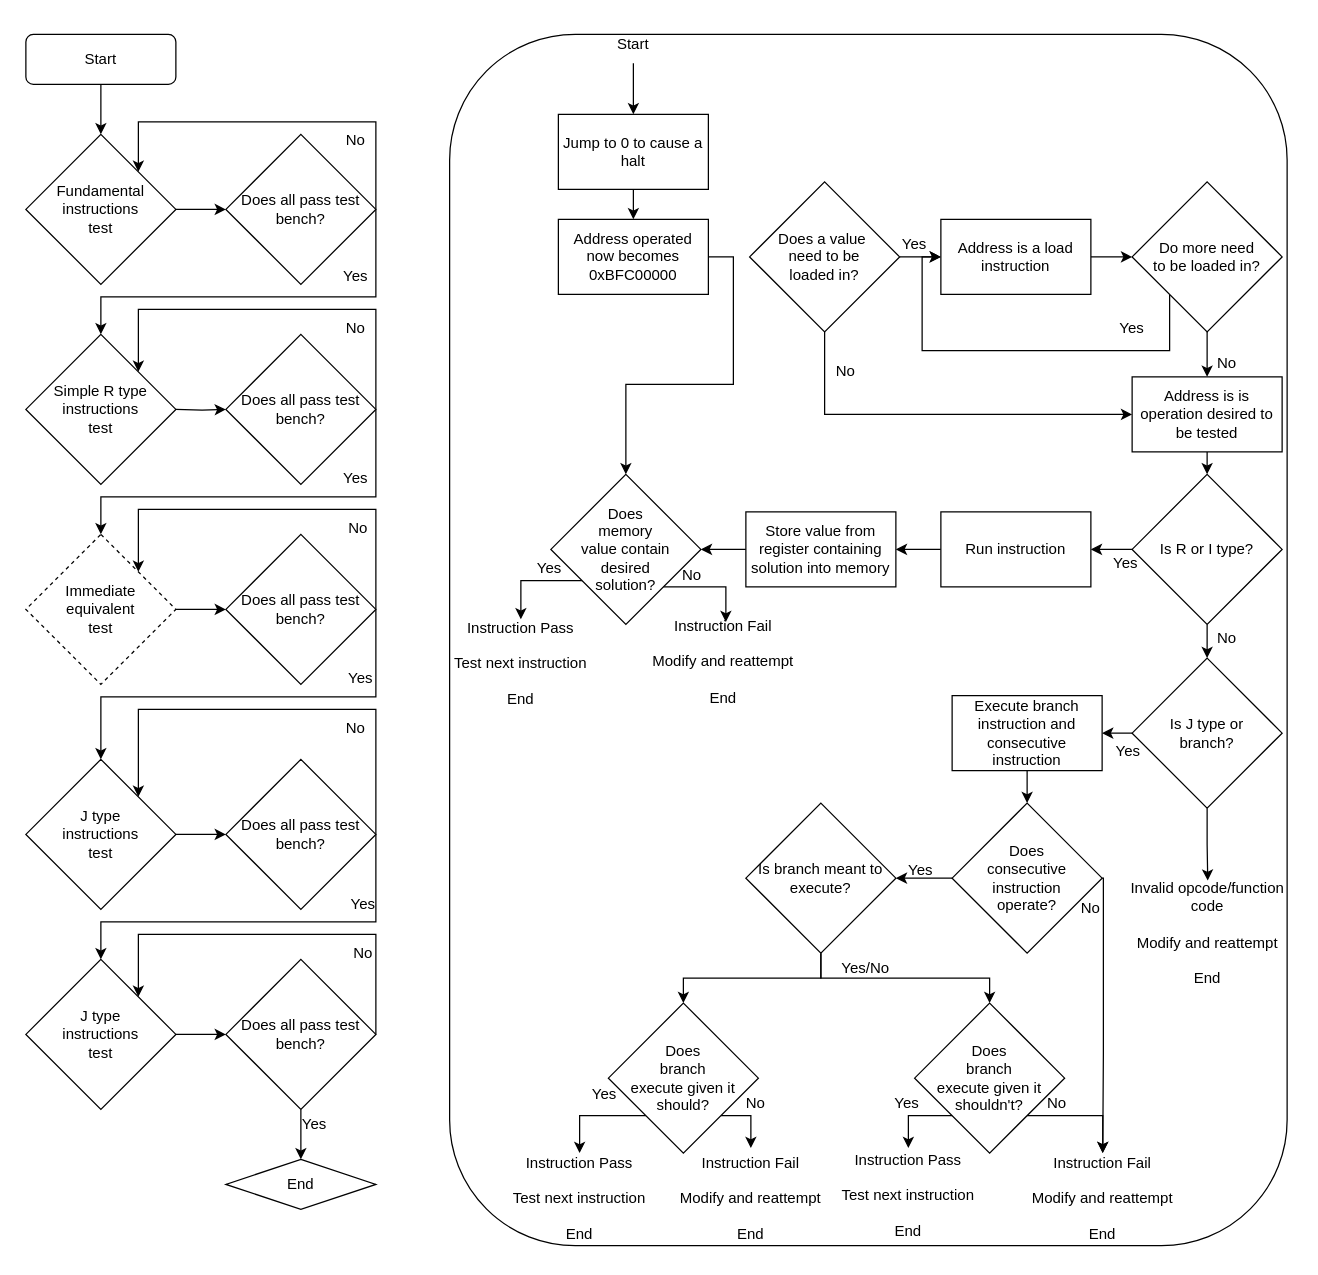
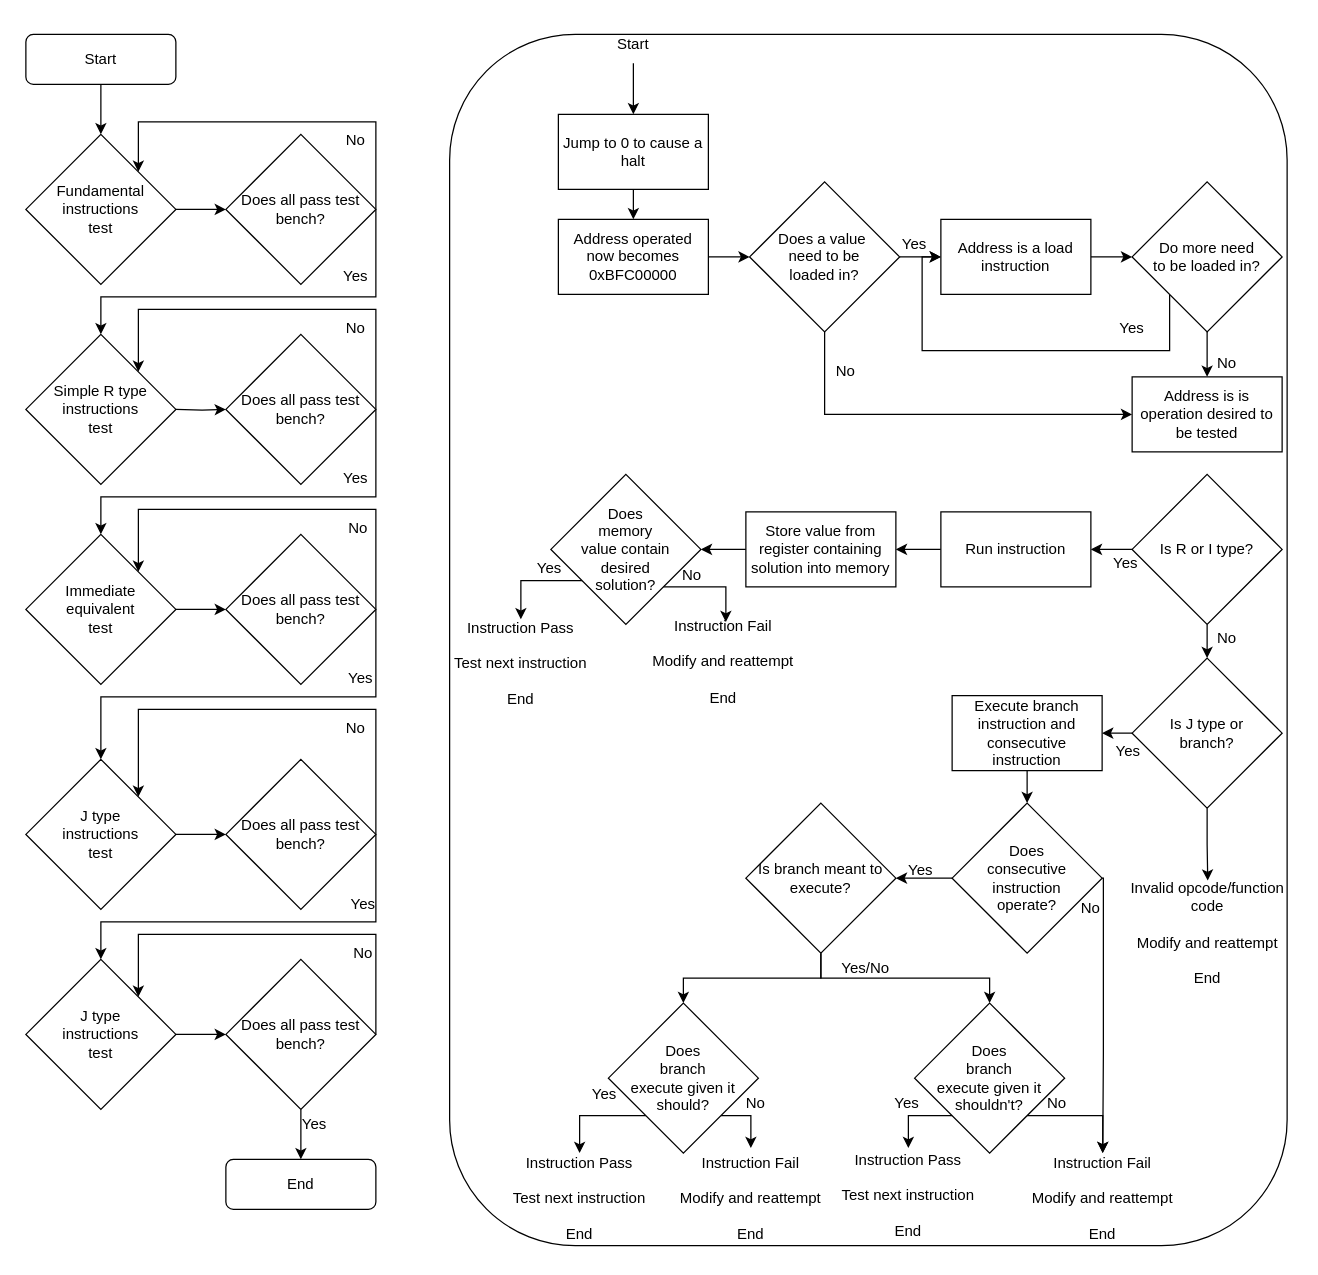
edge "Address operated now becomes 0xBFC00000" -> "Does memory value contain desired solution?": now "Address operated now becomes 0xBFC00000" -> "Does a value need to be loaded in?"
edge "Address is is operation desired to be tested" -> "Is R or I type?": removed
node "Immediate equivalent test": style dashed -> solid
node "End": shape diamond -> rounded rectangle
